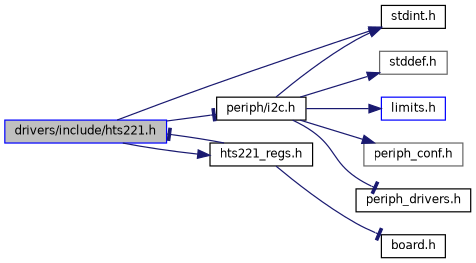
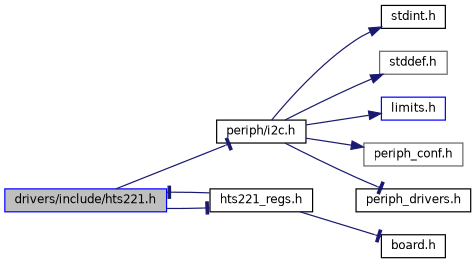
edge "drivers/include/hts221.h" -> "stdint.h": removed
edge "drivers/include/hts221.h" -> "hts221_regs.h": arrowhead normal -> tee
